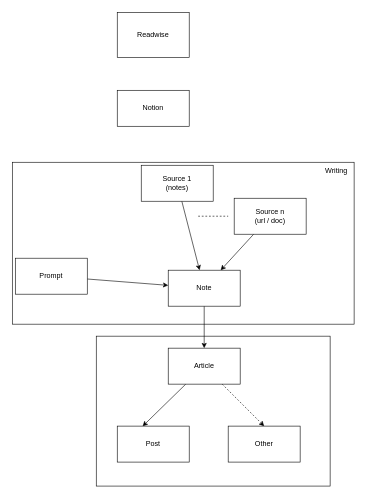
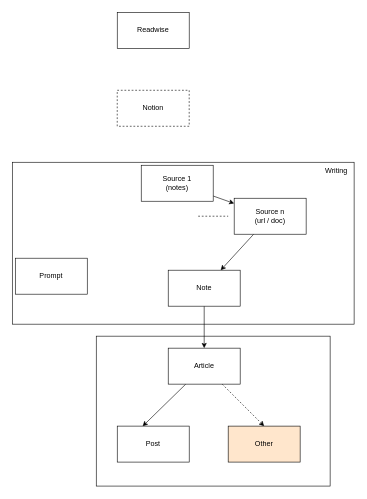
node "Readwise": size 72x45 -> 72x36
node "Notion": style solid -> dashed
edge "Source 1 (notes)" -> "Note": now "Source 1 (notes)" -> "Source n (url / doc)"
edge "Prompt" -> "Note": removed
node "Other": fillcolor #ffffff -> #ffe6cc
